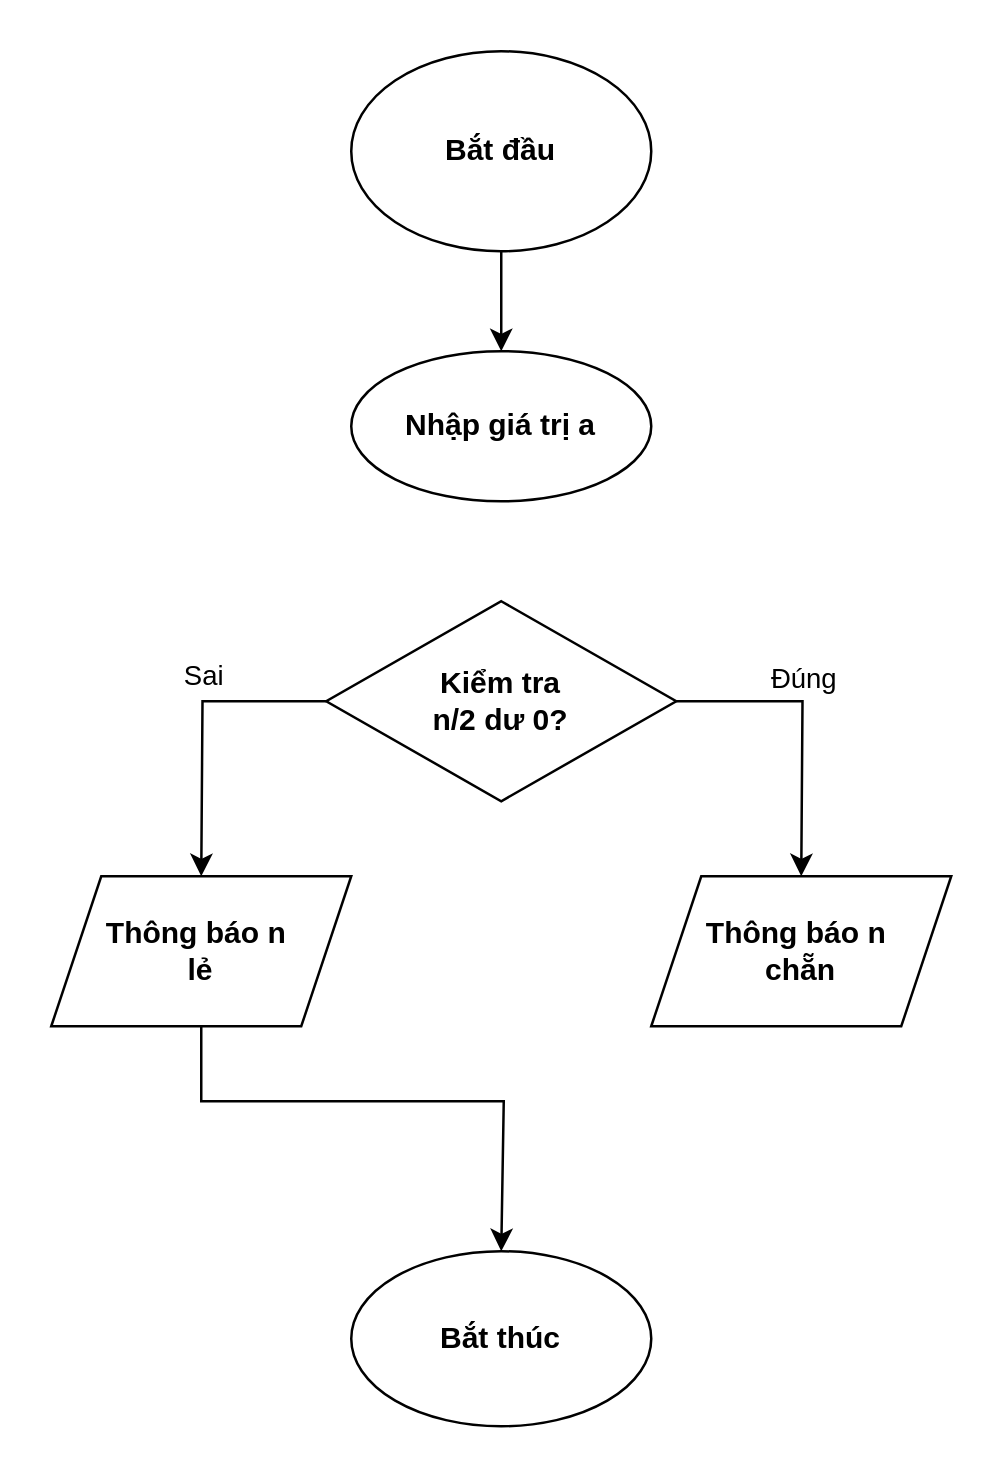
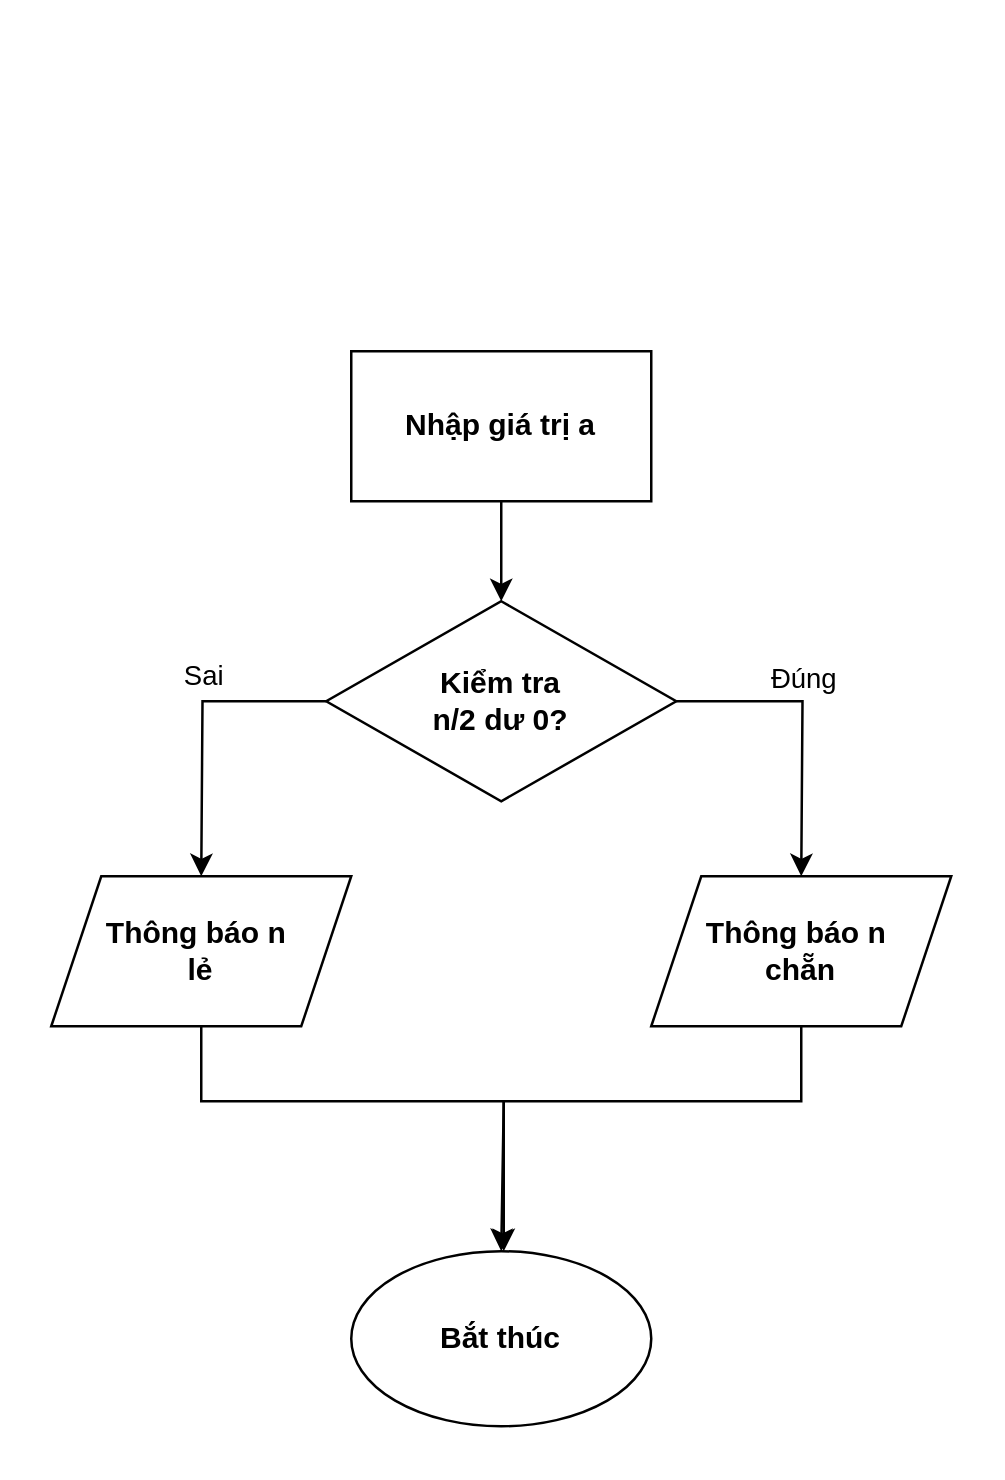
node "Bắt đầu": removed
edge "Bắt đầu" -> "Nhập giá trị a": removed
node "Nhập giá trị a": shape ellipse -> rectangle
edge "Nhập giá trị a" -> "Kiểm tra n/2 dư 0?": added
edge "Thông báo n chẵn" -> "Bắt thúc": added
